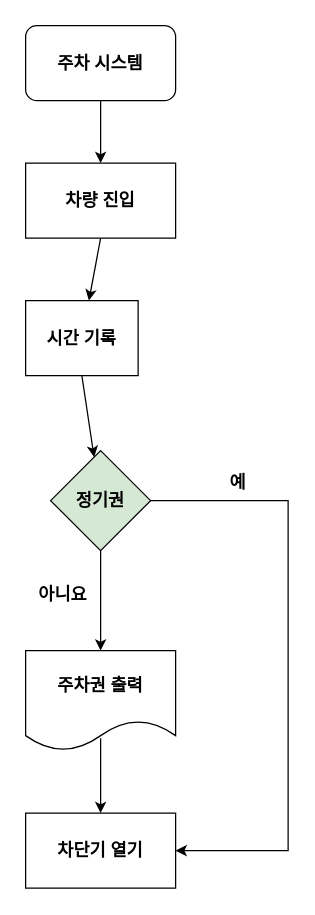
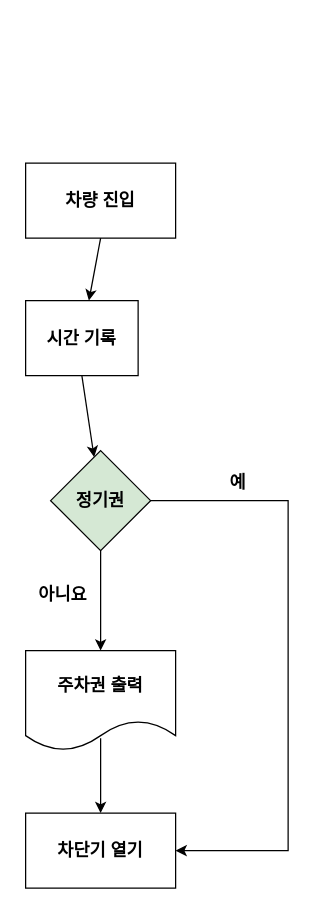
node "주차 시스템": removed
edge "주차 시스템" -> "차량 진입": removed
